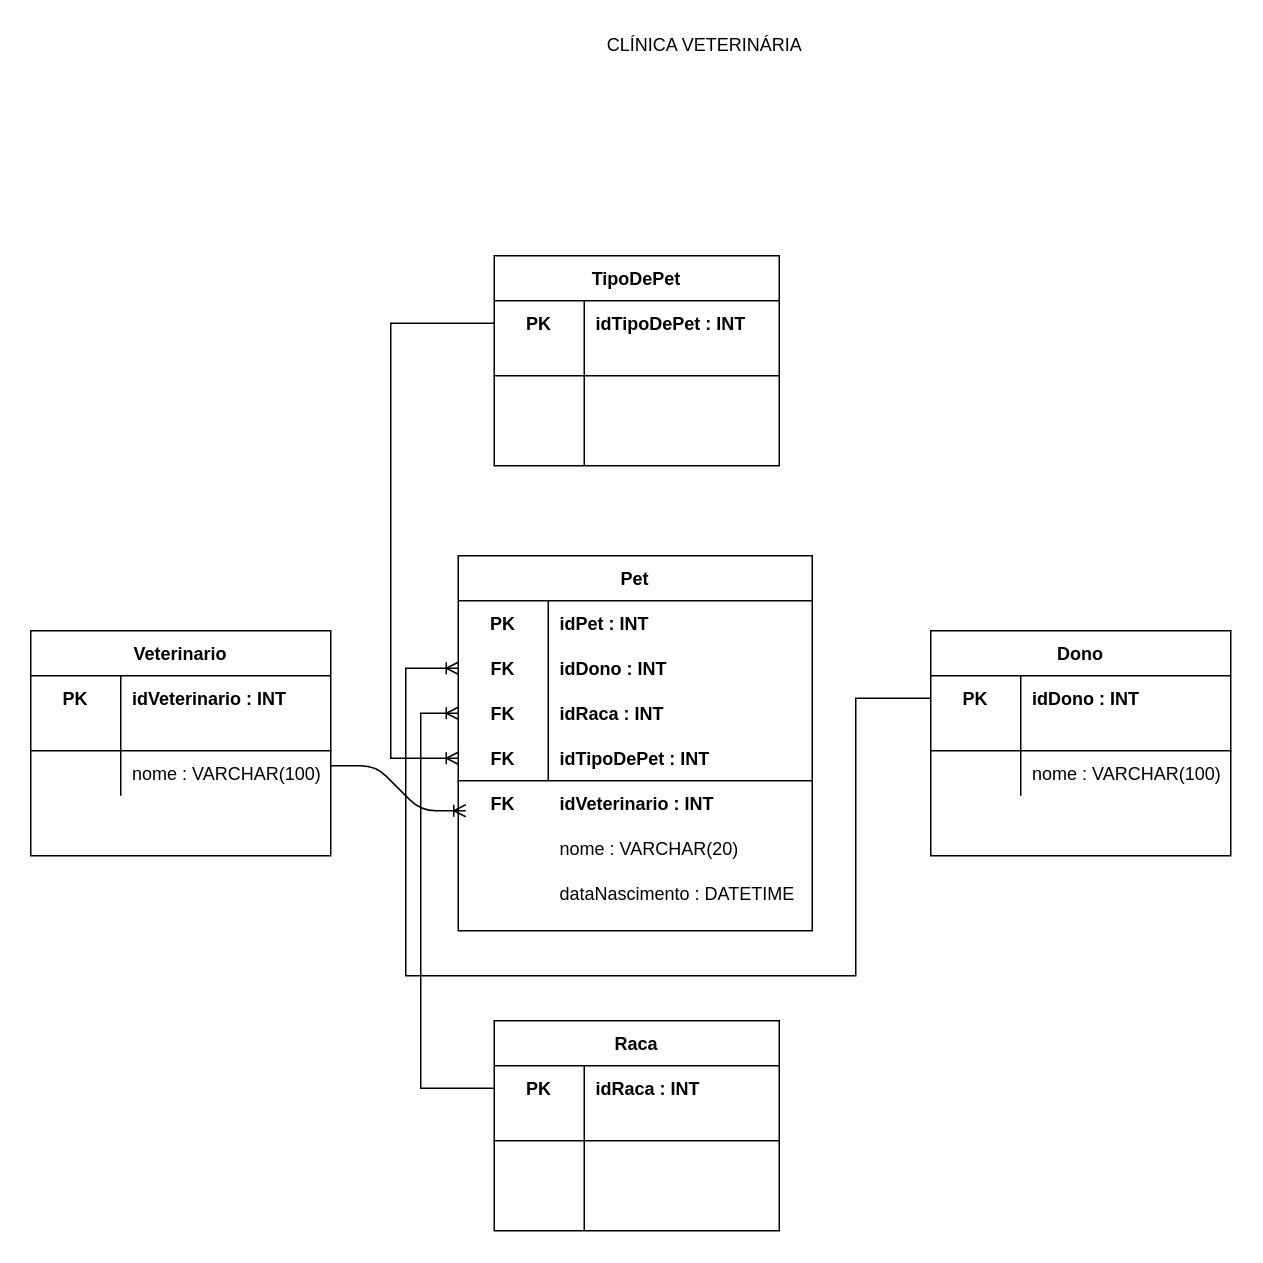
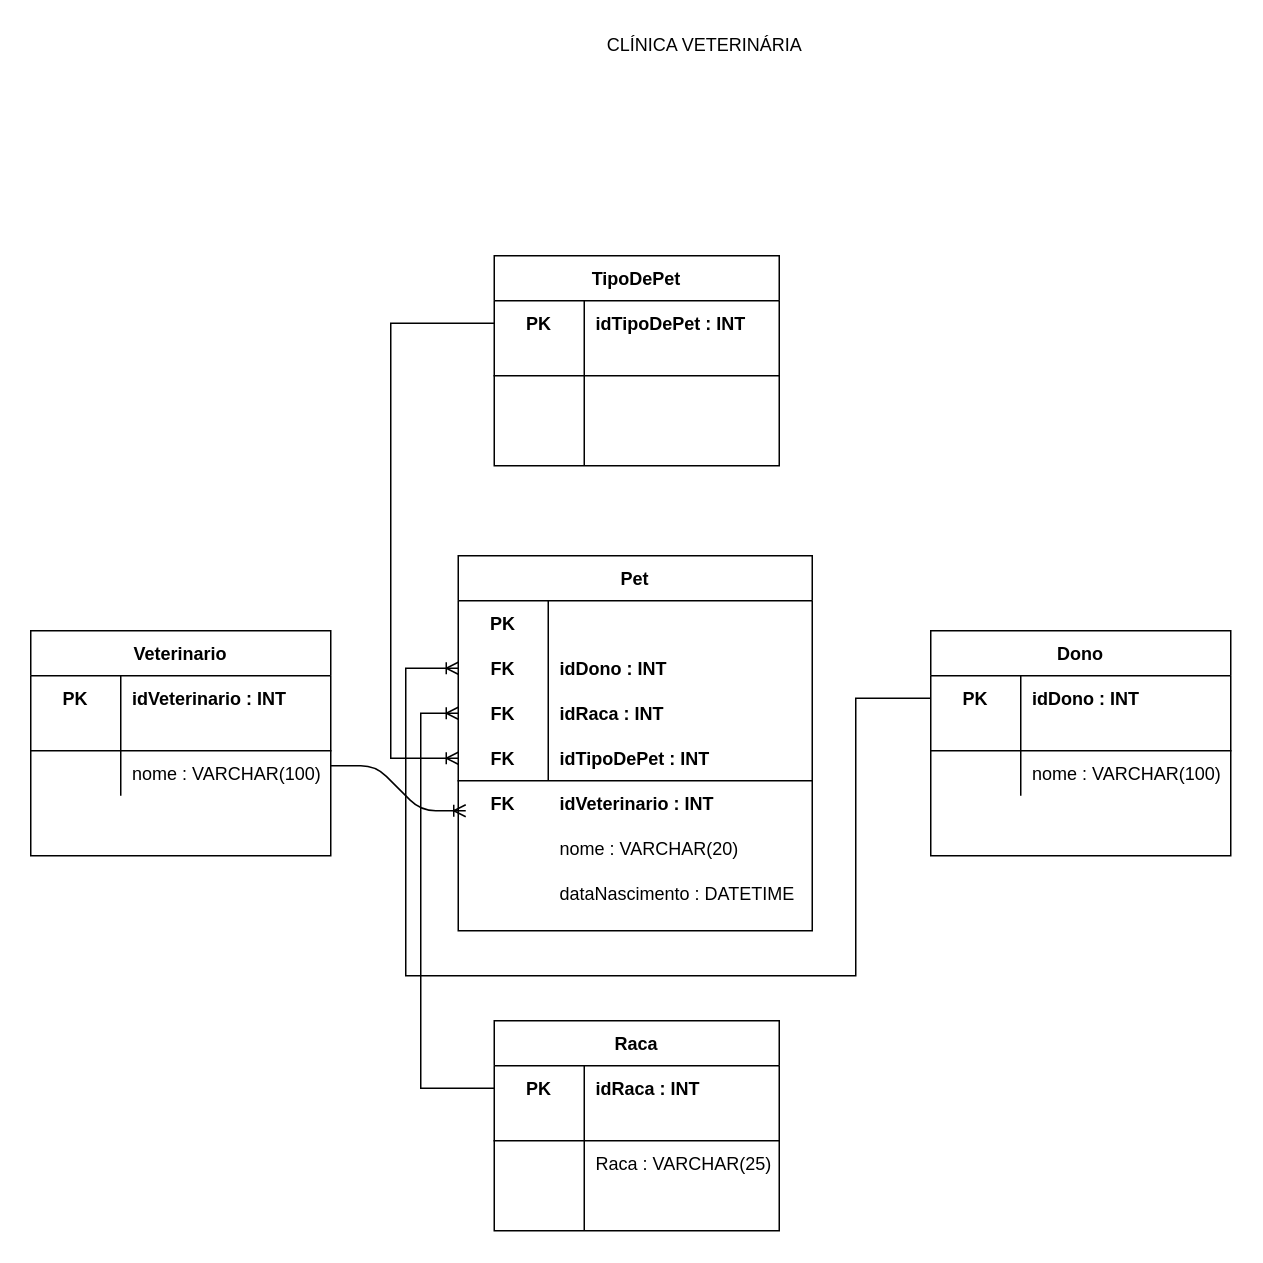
node "idPet : INT": removed
node "Raca : VARCHAR(25)": added
